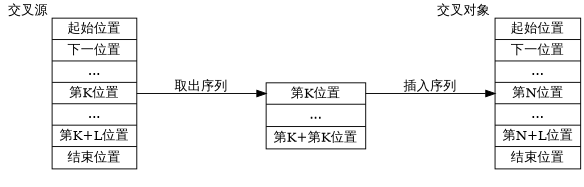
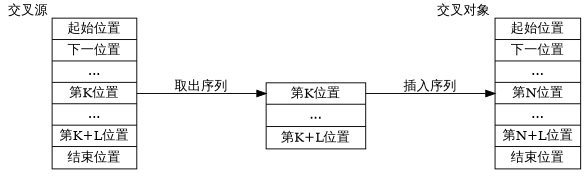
node "第K位置": text "第K+第K位置" -> "第K+L位置"
